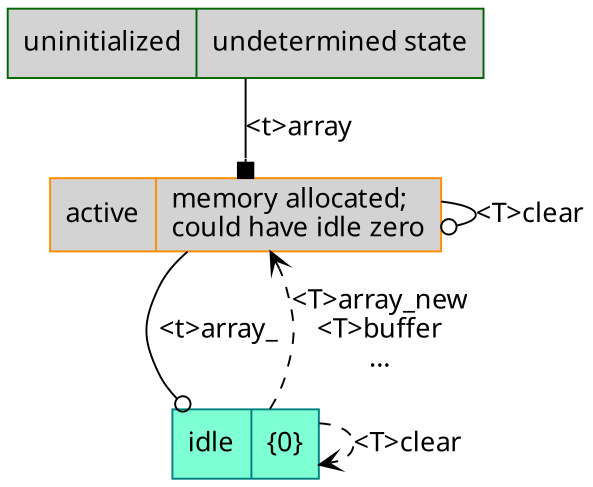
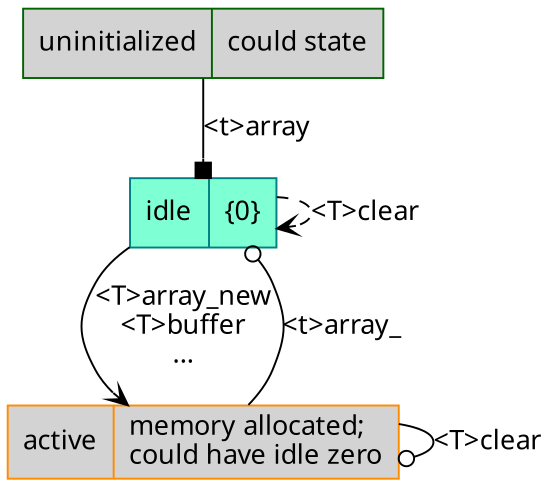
node "uninitialized": text "undetermined state" -> "could state"
edge "uninitialized" -> "active": now "uninitialized" -> "idle"
edge "idle" -> "active": style dashed -> solid
